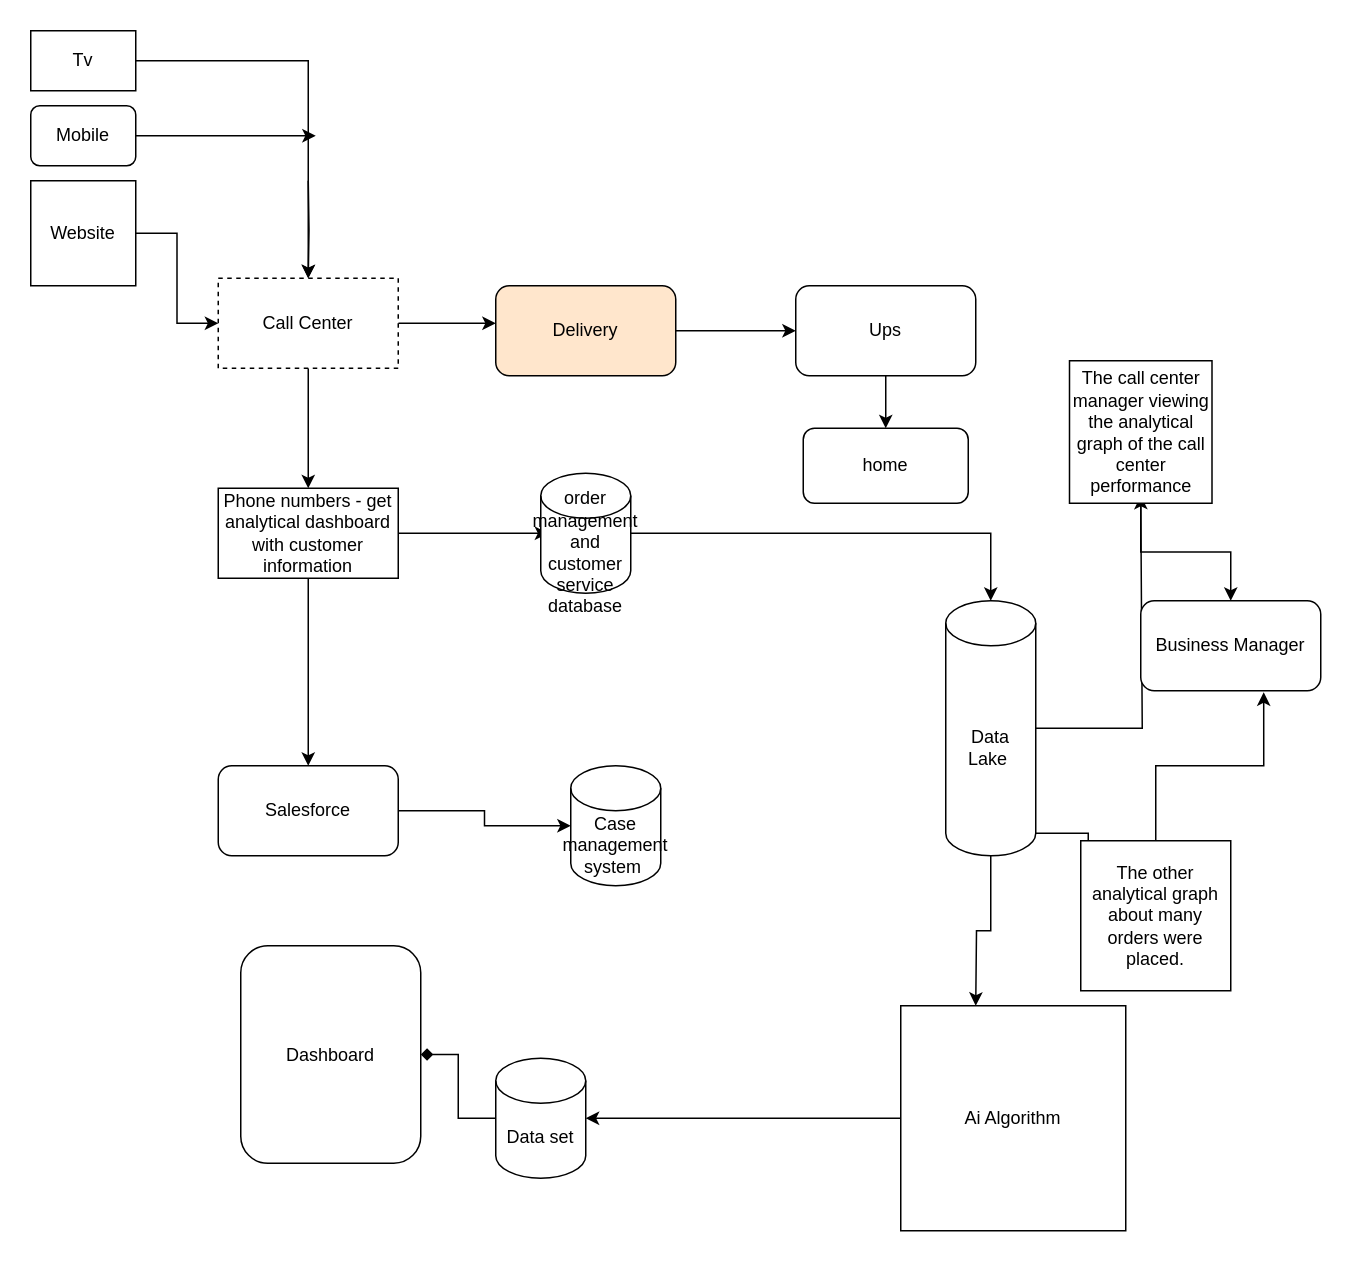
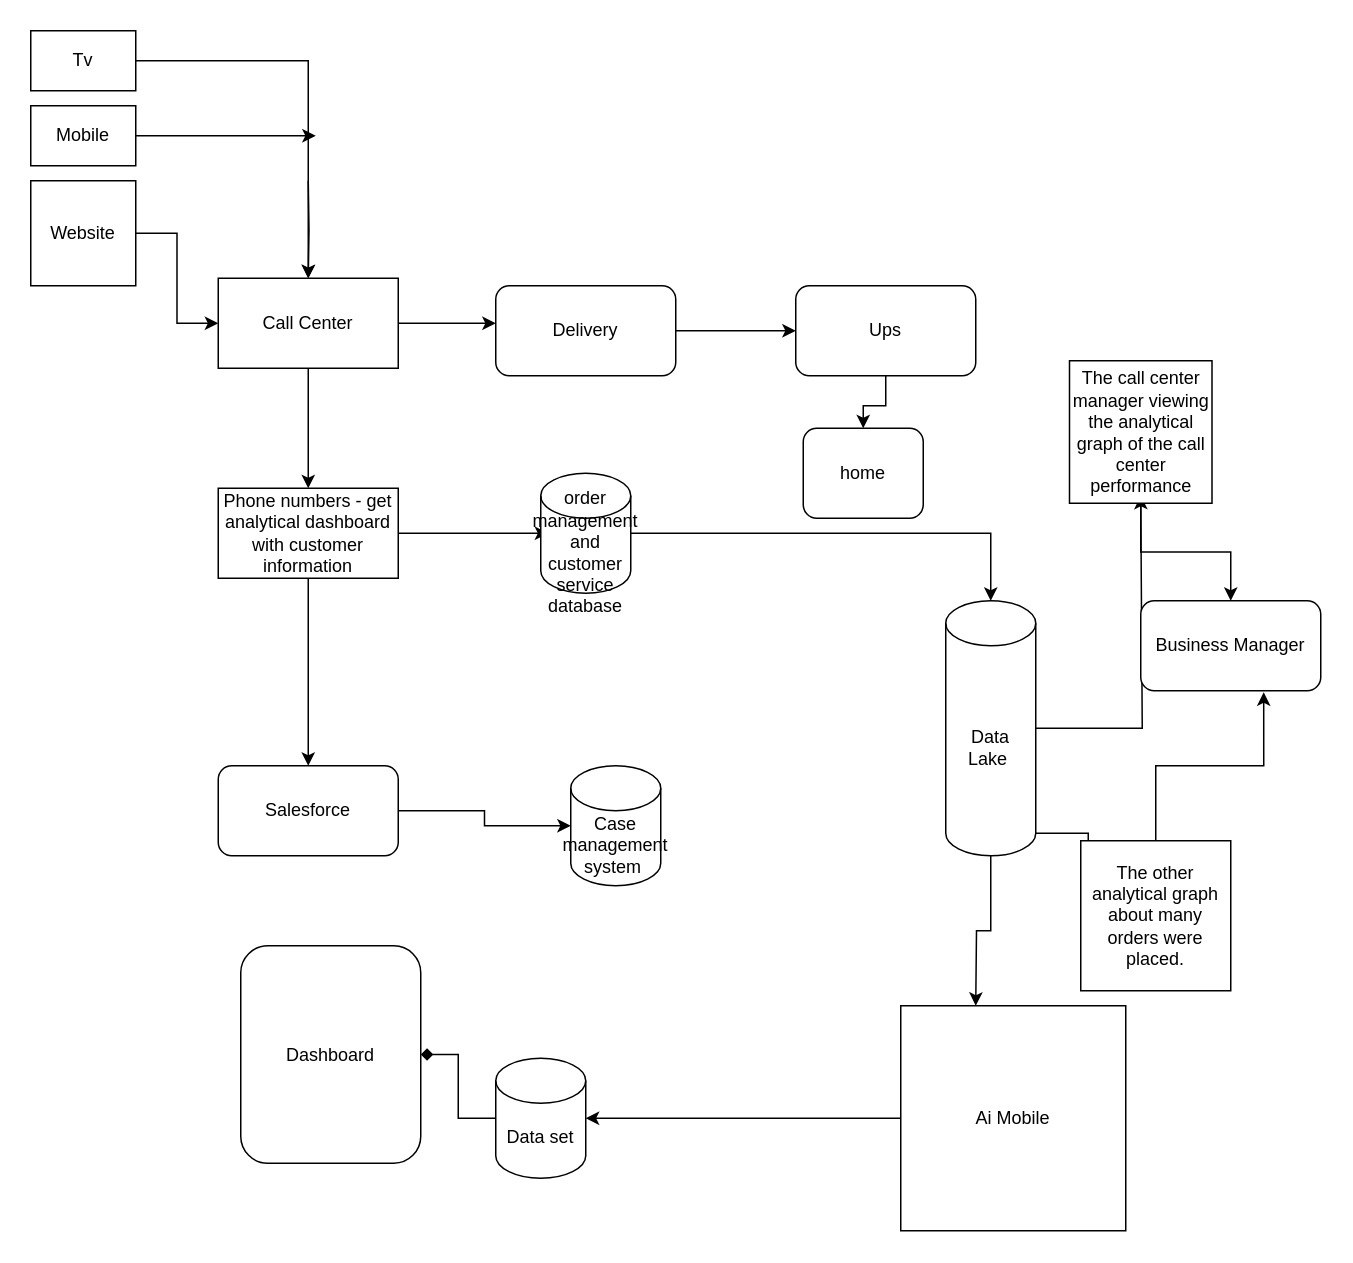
node "Mobile": shape rounded rectangle -> rectangle
node "Call Center": style dashed -> solid
node "Delivery": fillcolor #ffe6cc -> #ffffff
node "home": size 165x75 -> 120x90
node "Ai Algorithm": label "Ai Algorithm" -> "Ai Mobile"
